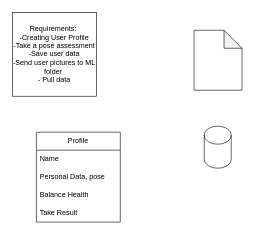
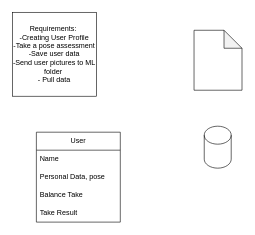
node "Profile": label "Profile" -> "User"
node "Balance Health": label "Balance Health" -> "Balance Take"
